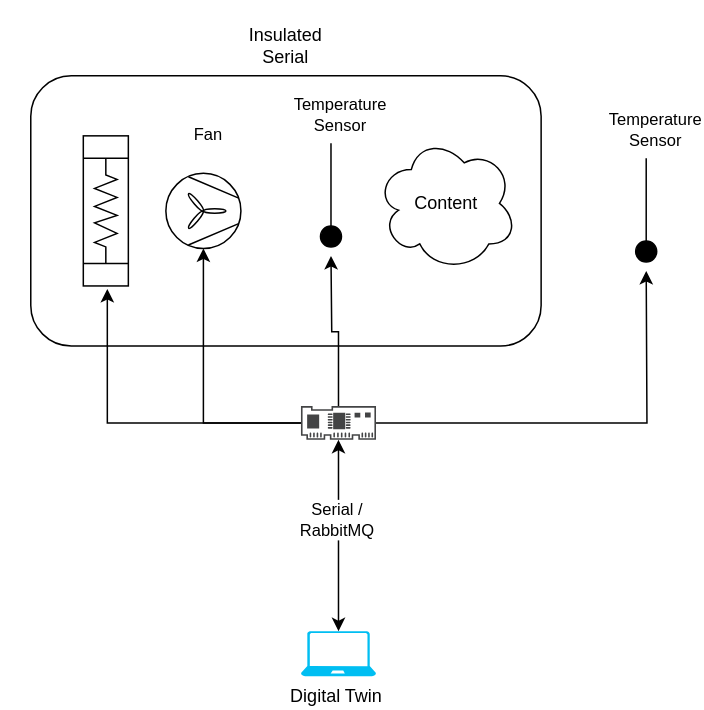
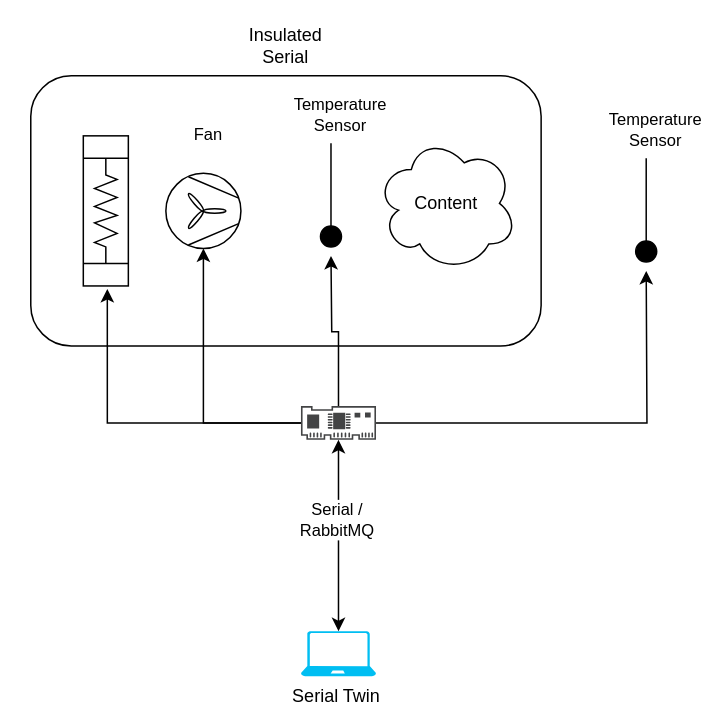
node "Digital Twin": label "Digital Twin" -> "Serial Twin"
